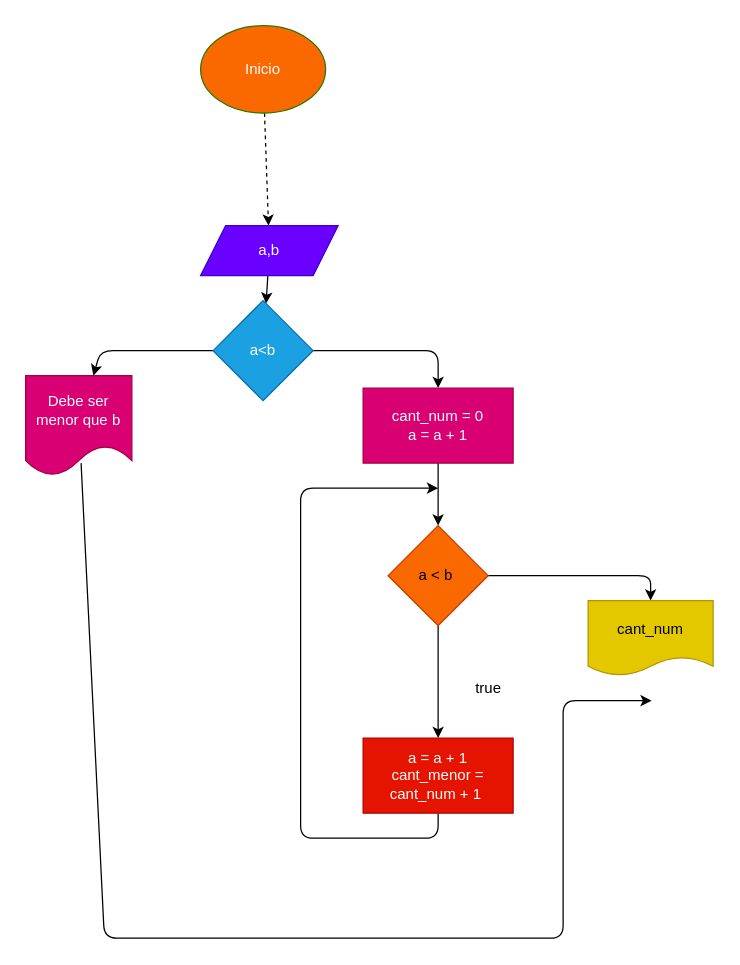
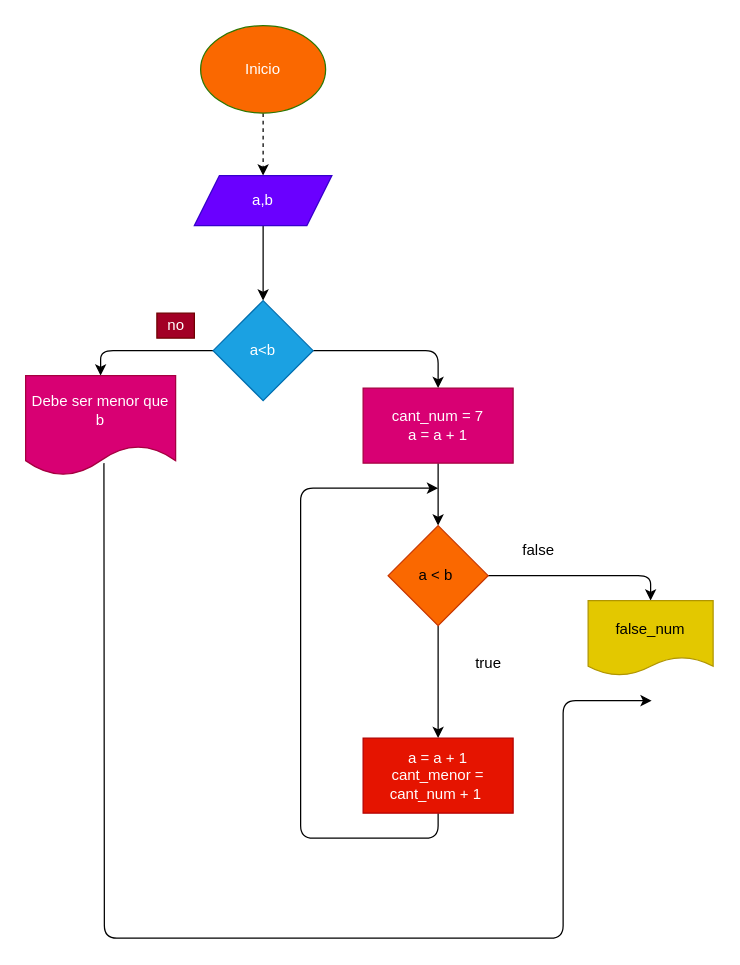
node "a,b": moved (269, 251) -> (263, 201)
node "no": added
node "Debe ser menor que b": size 106x100 -> 150x100
node "cant_num = 0 a = a + 1": label "cant_num = 0 a = a + 1" -> "cant_num = 7 a = a + 1"
node "false": added
node "cant_num": label "cant_num" -> "false_num"
node "true": moved (488, 688) -> (488, 663)
